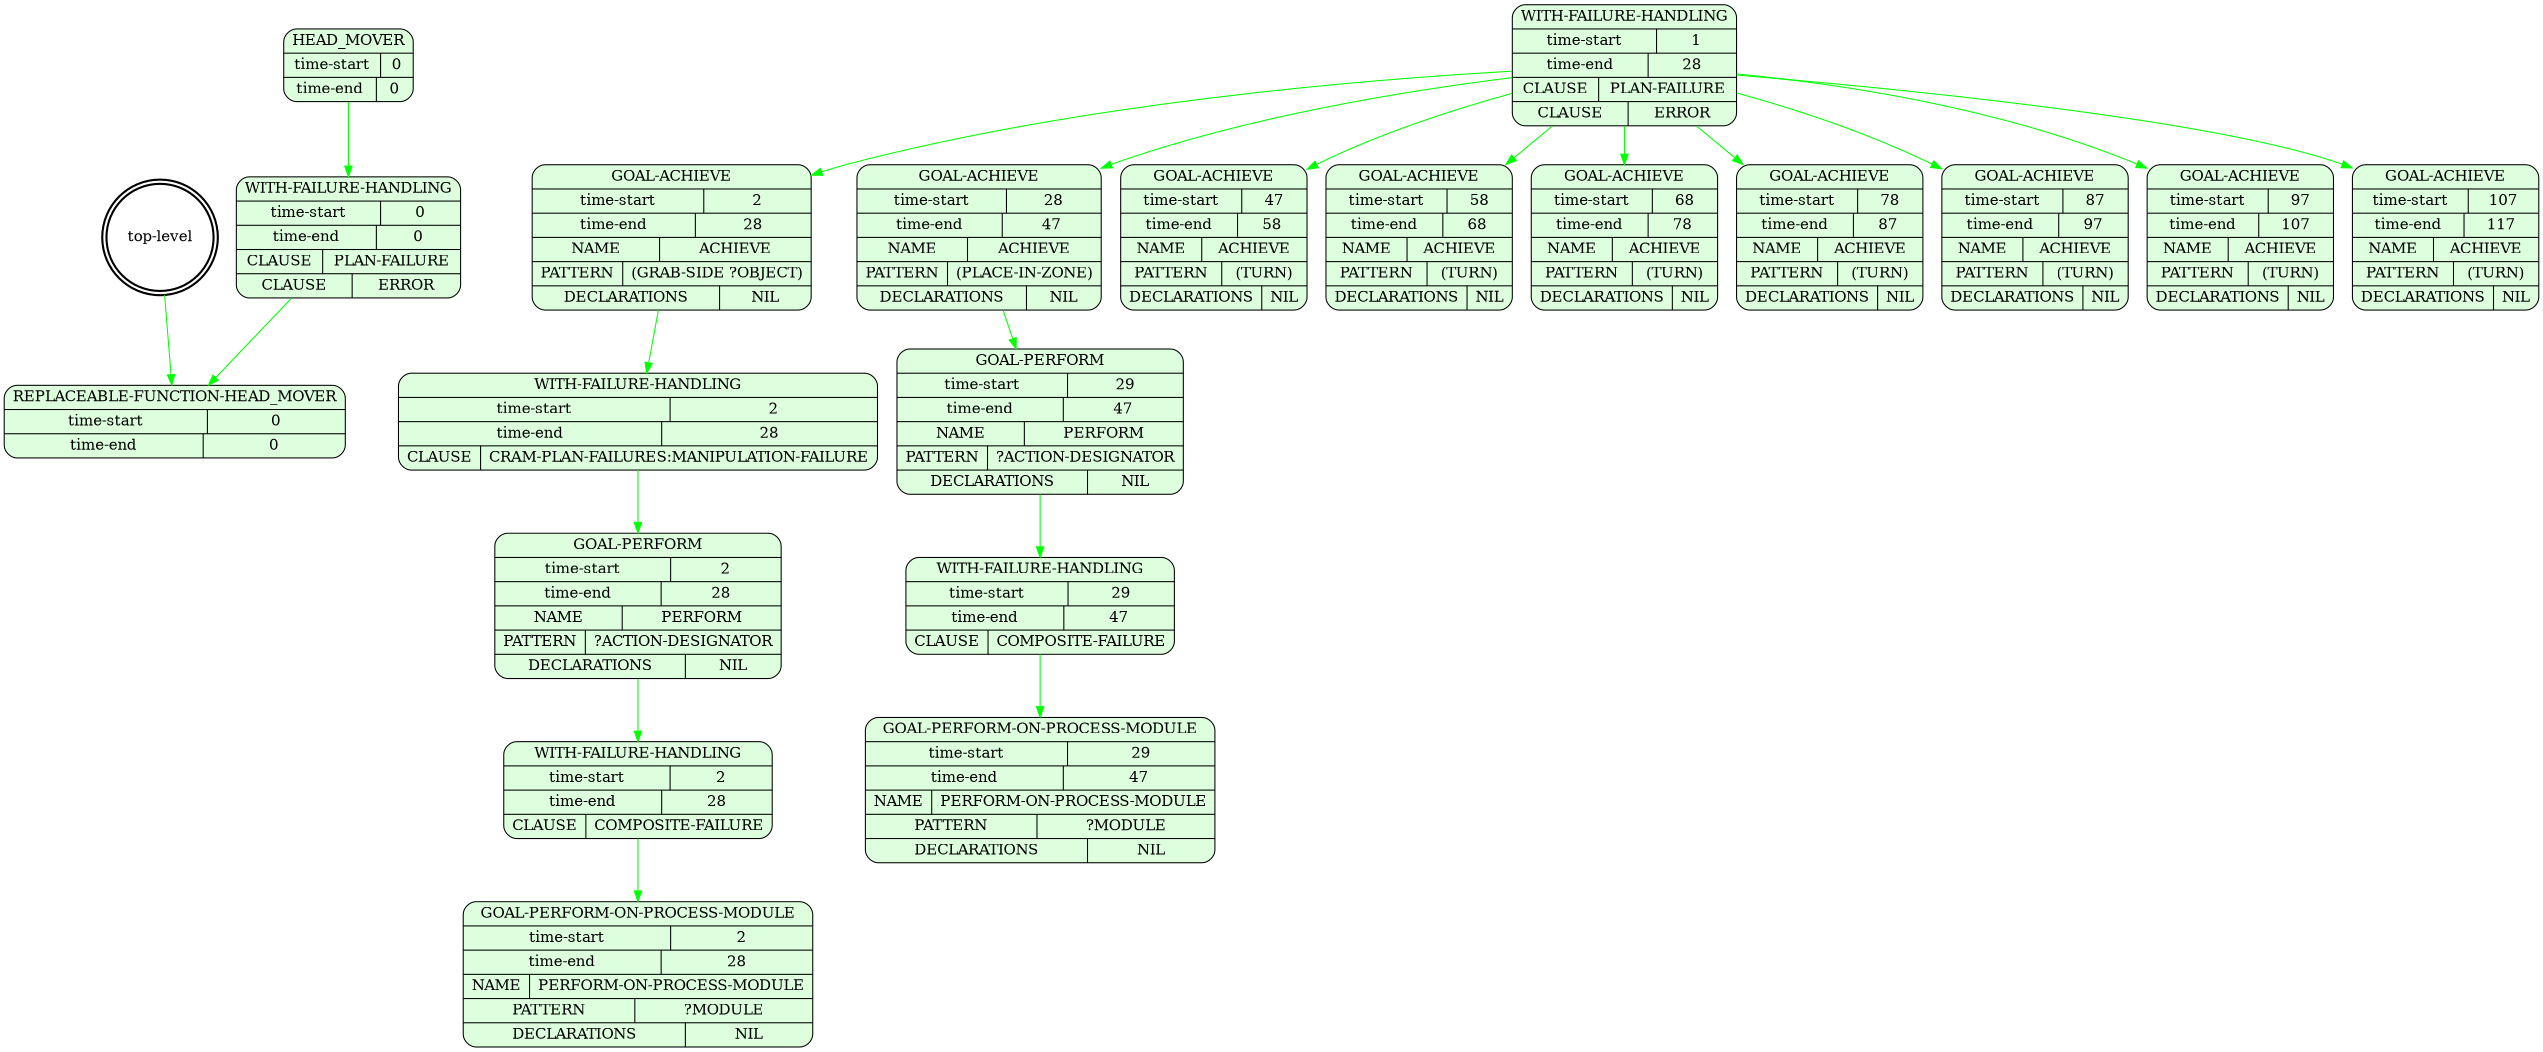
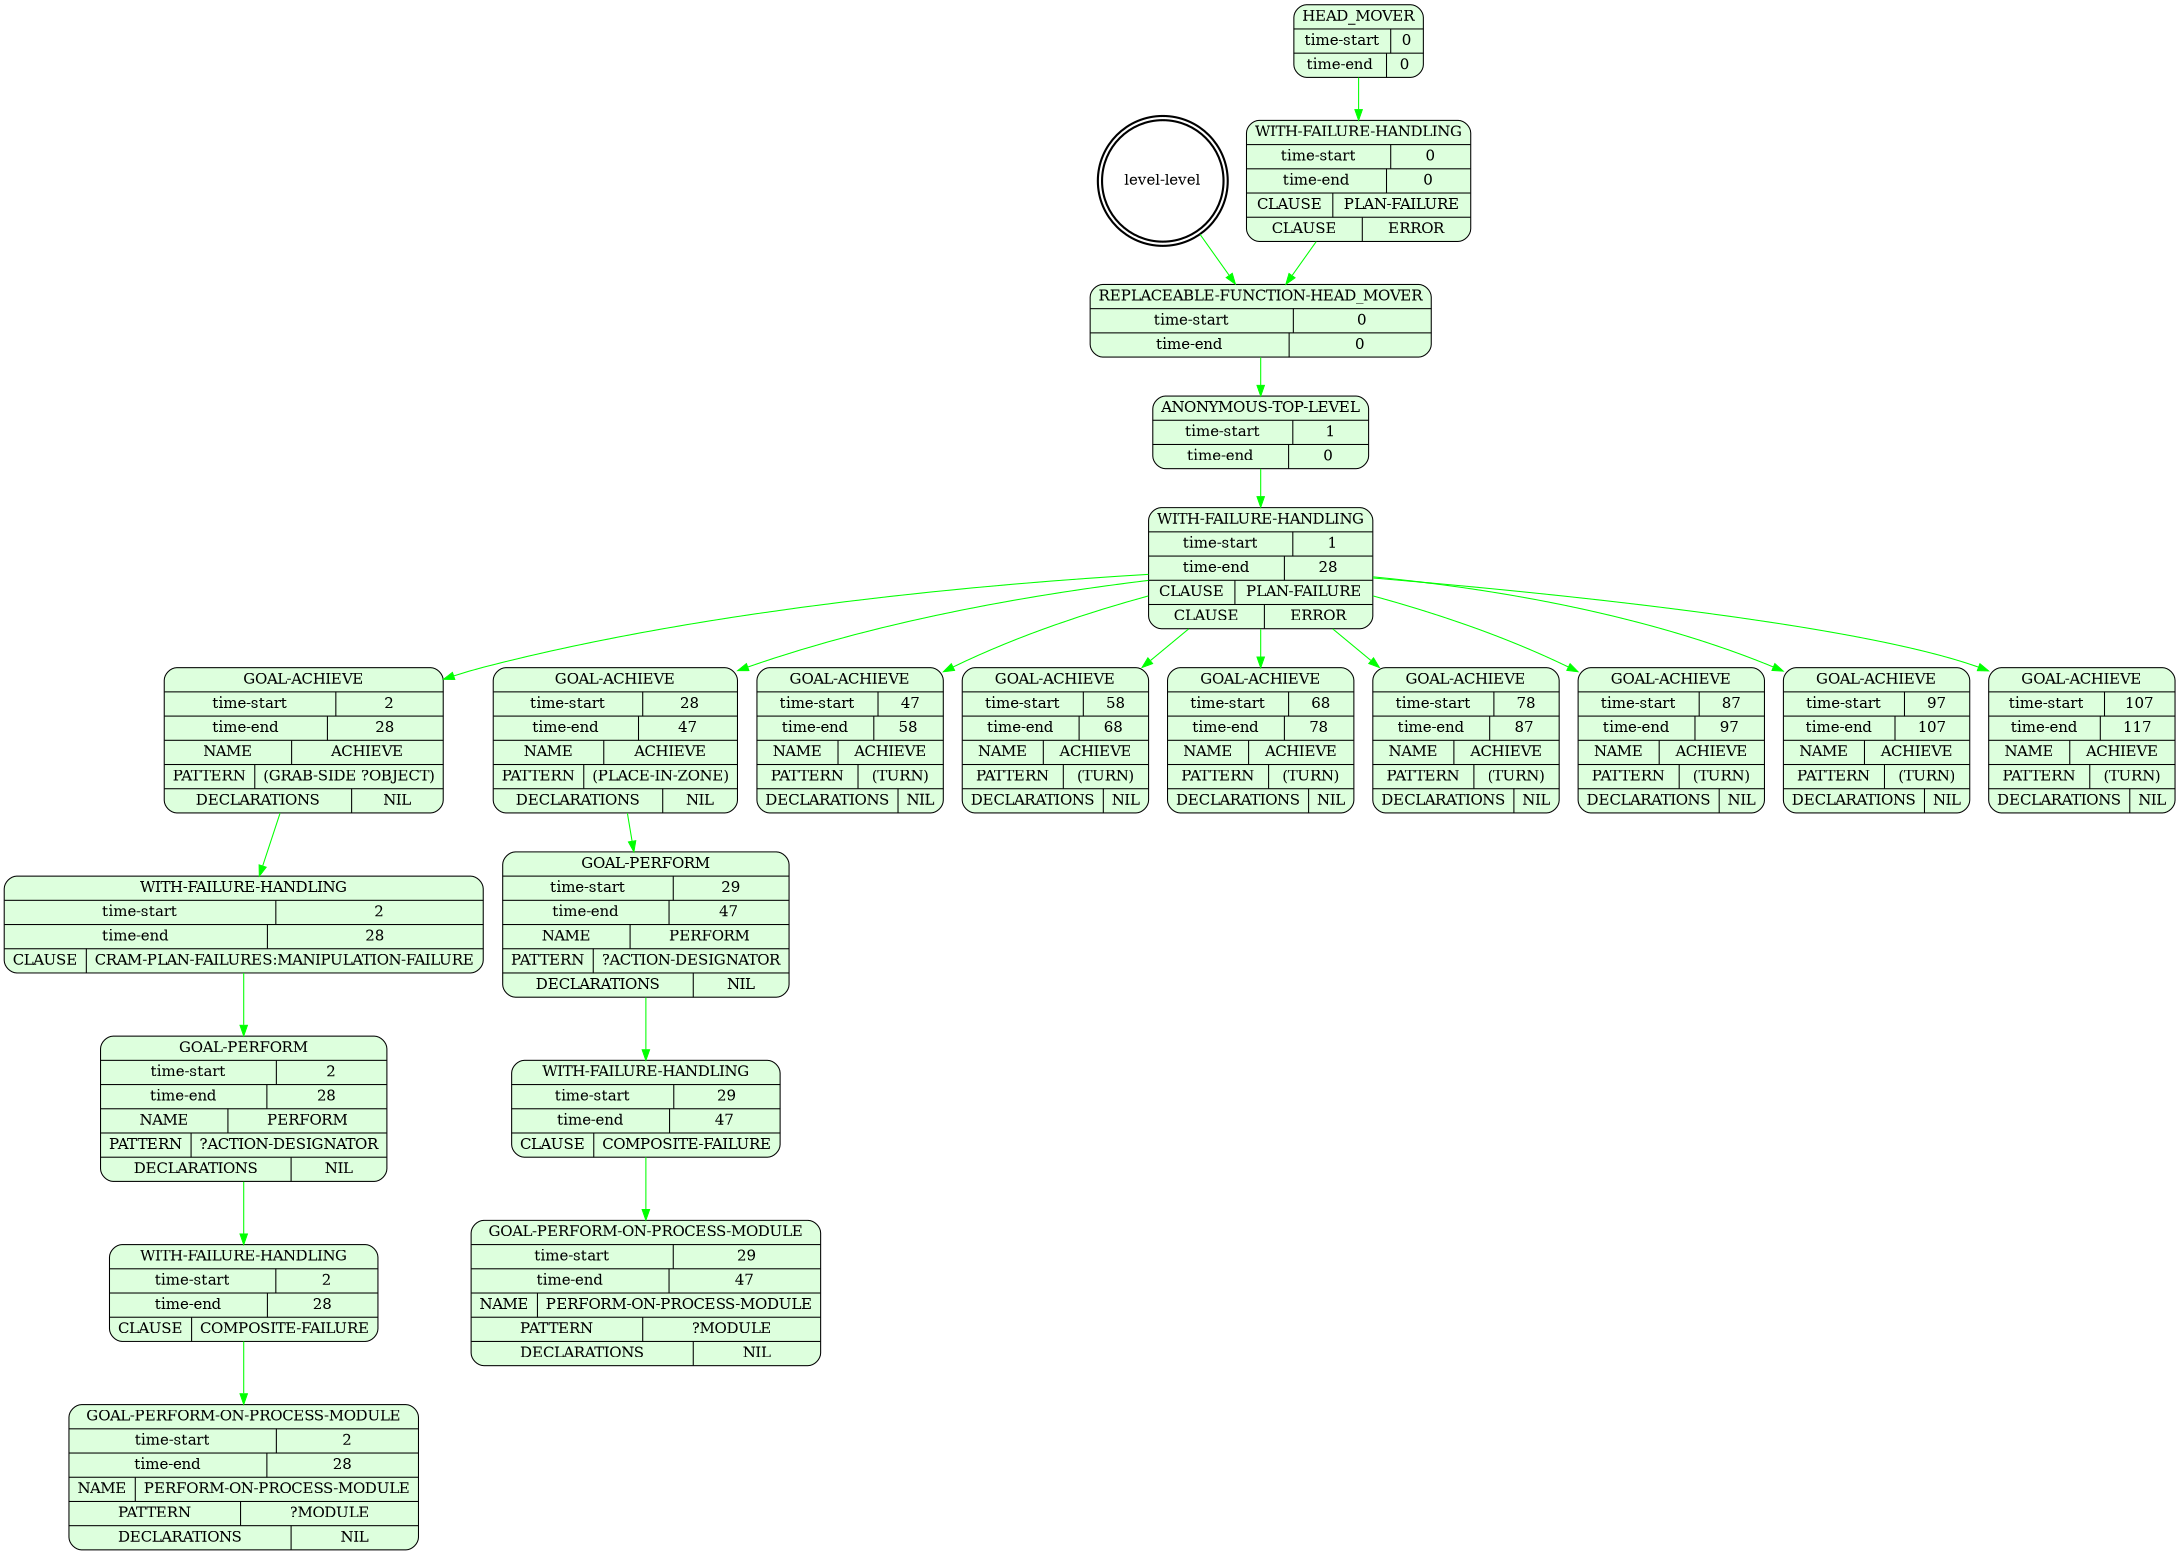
node "top-level": label "top-level" -> "level-level"
node "ANONYMOUS-TOP-LEVEL": added
